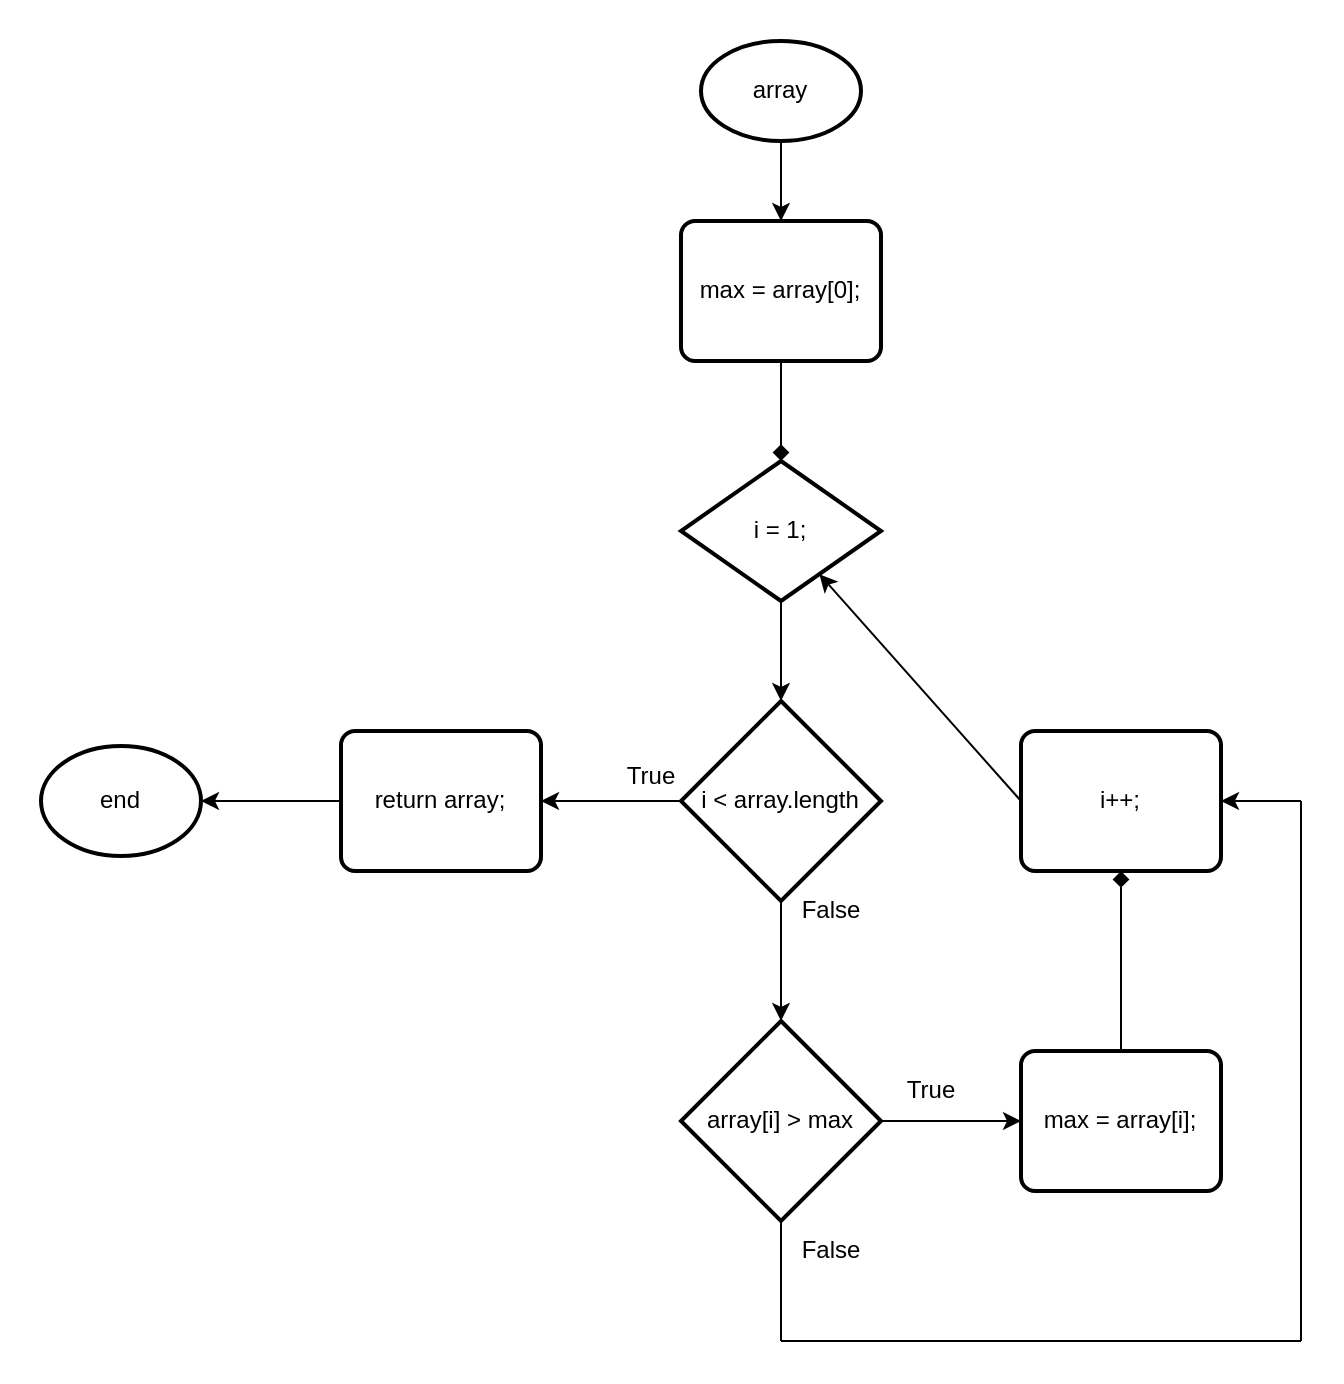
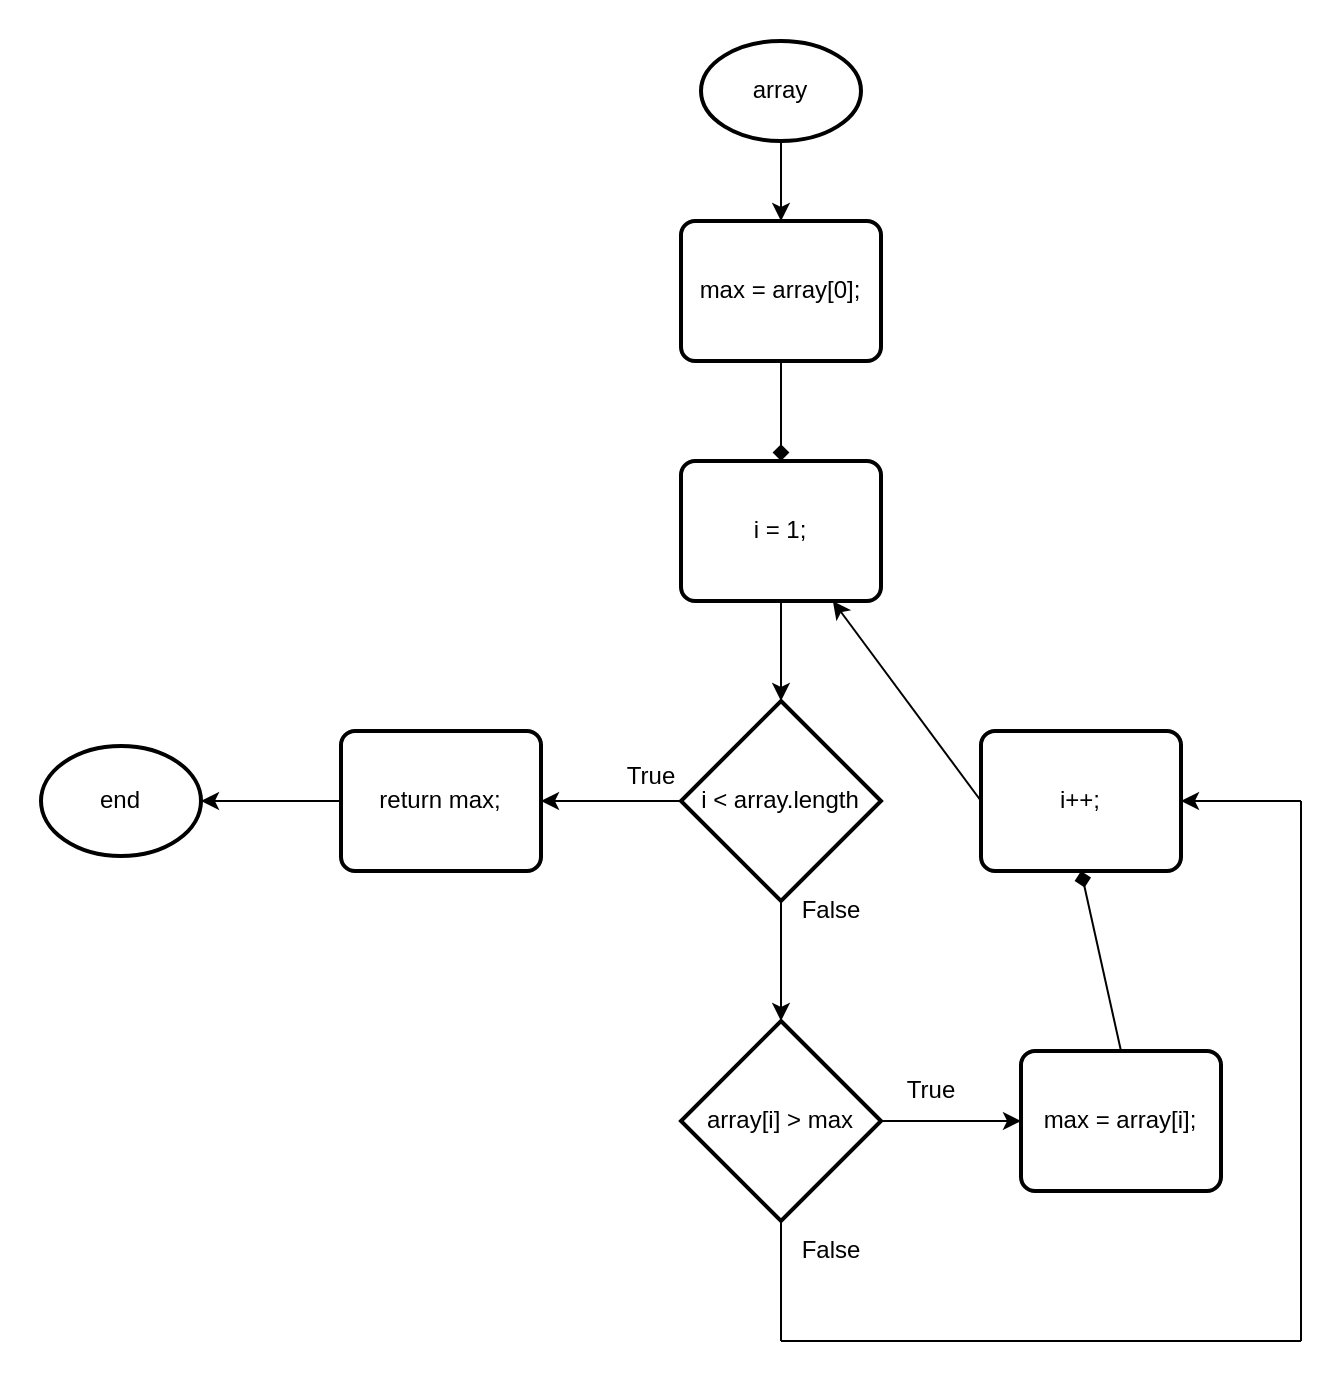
node "i = 1;": shape diamond -> rounded rectangle
node "return array;": label "return array;" -> "return max;"
node "i++;": moved (1121, 801) -> (1081, 801)
